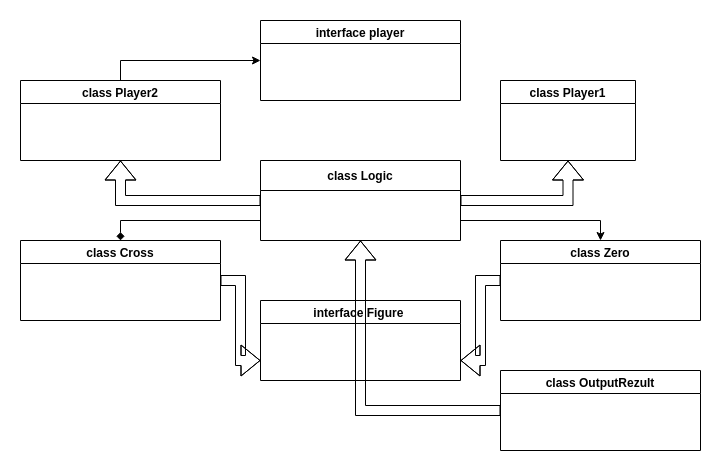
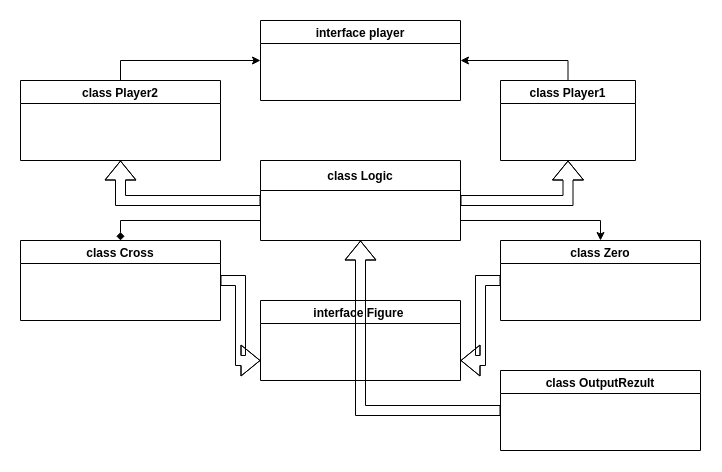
edge "class Player1" -> "interface player": added
